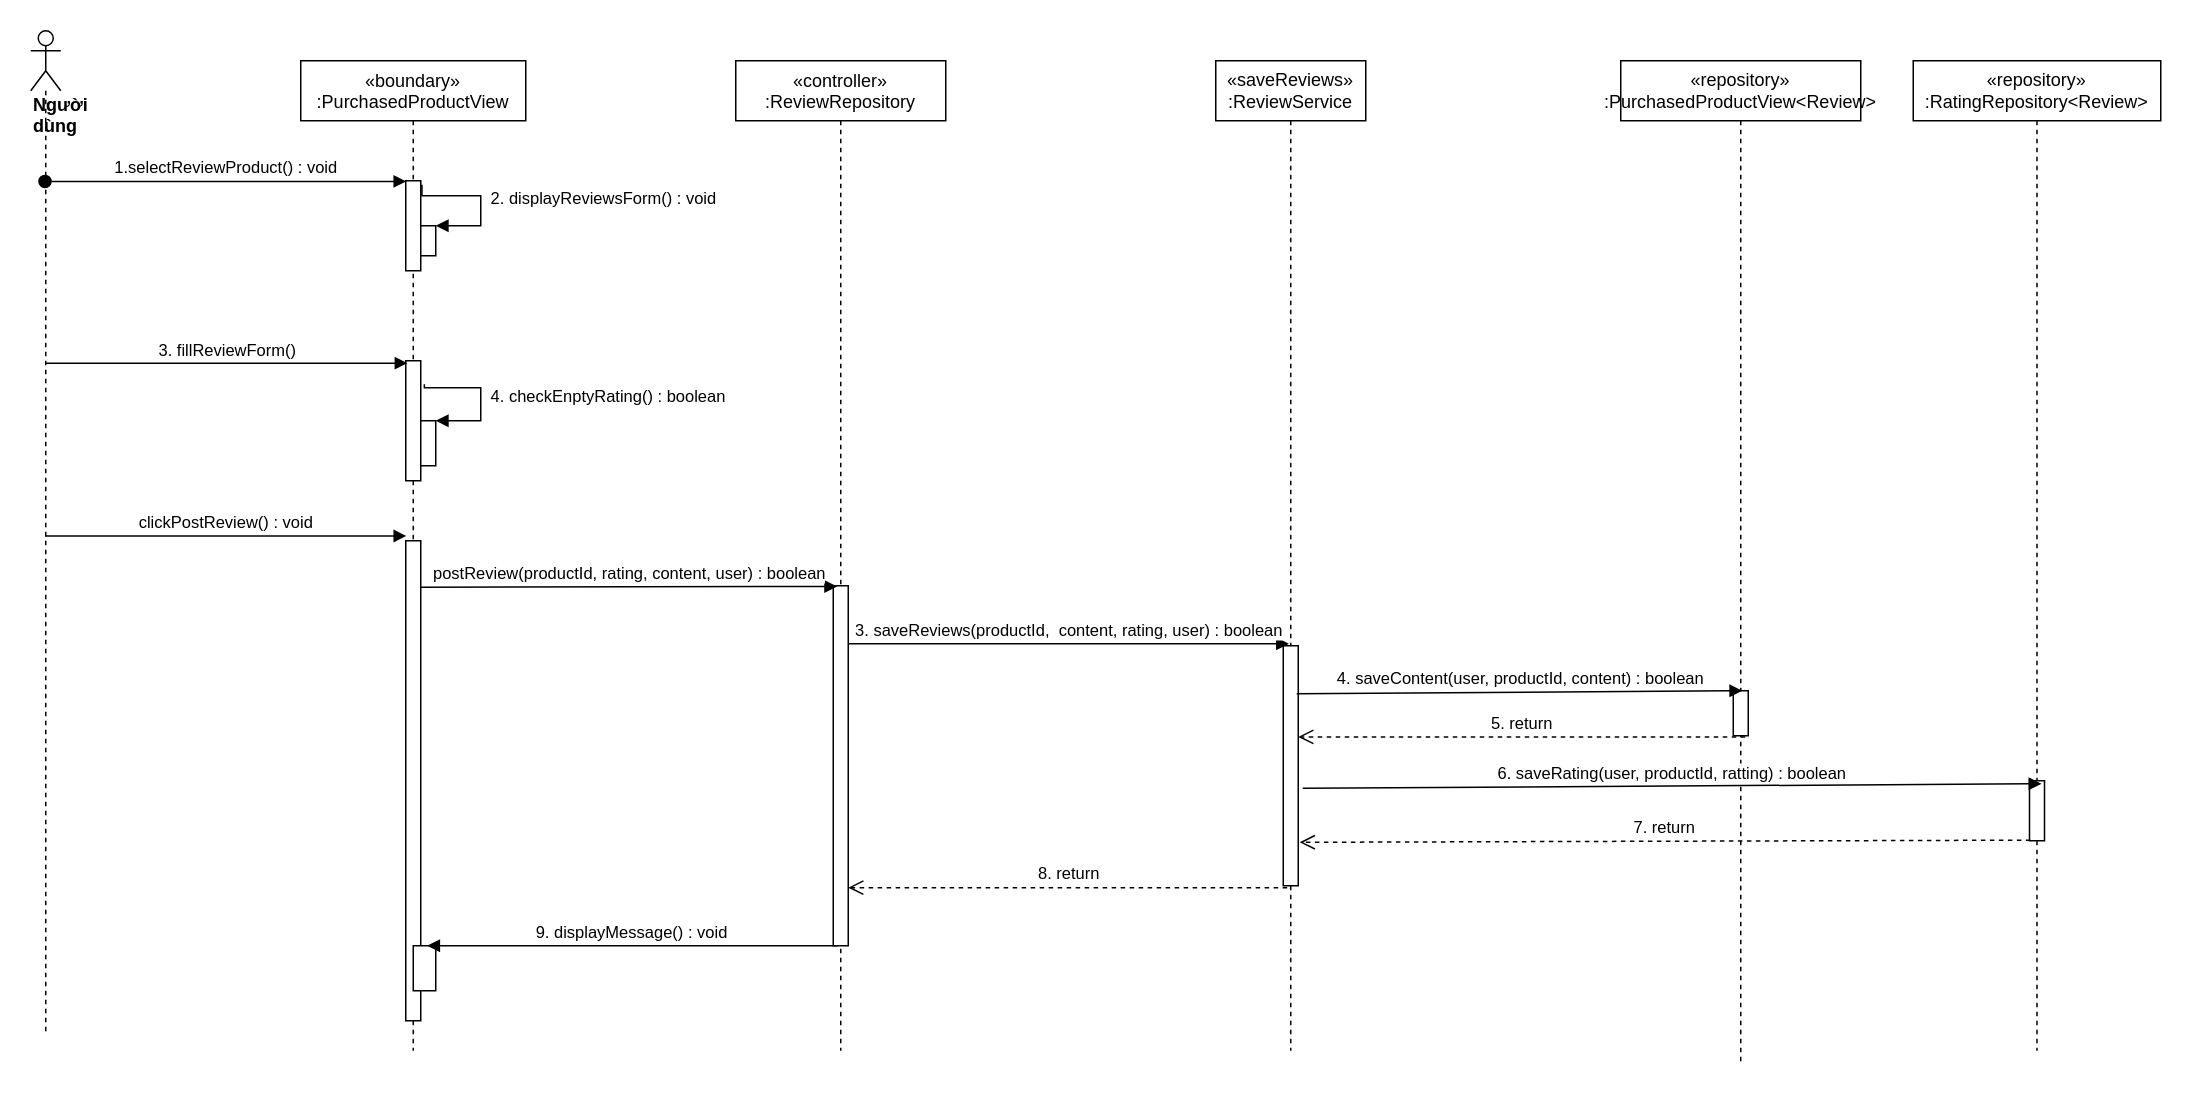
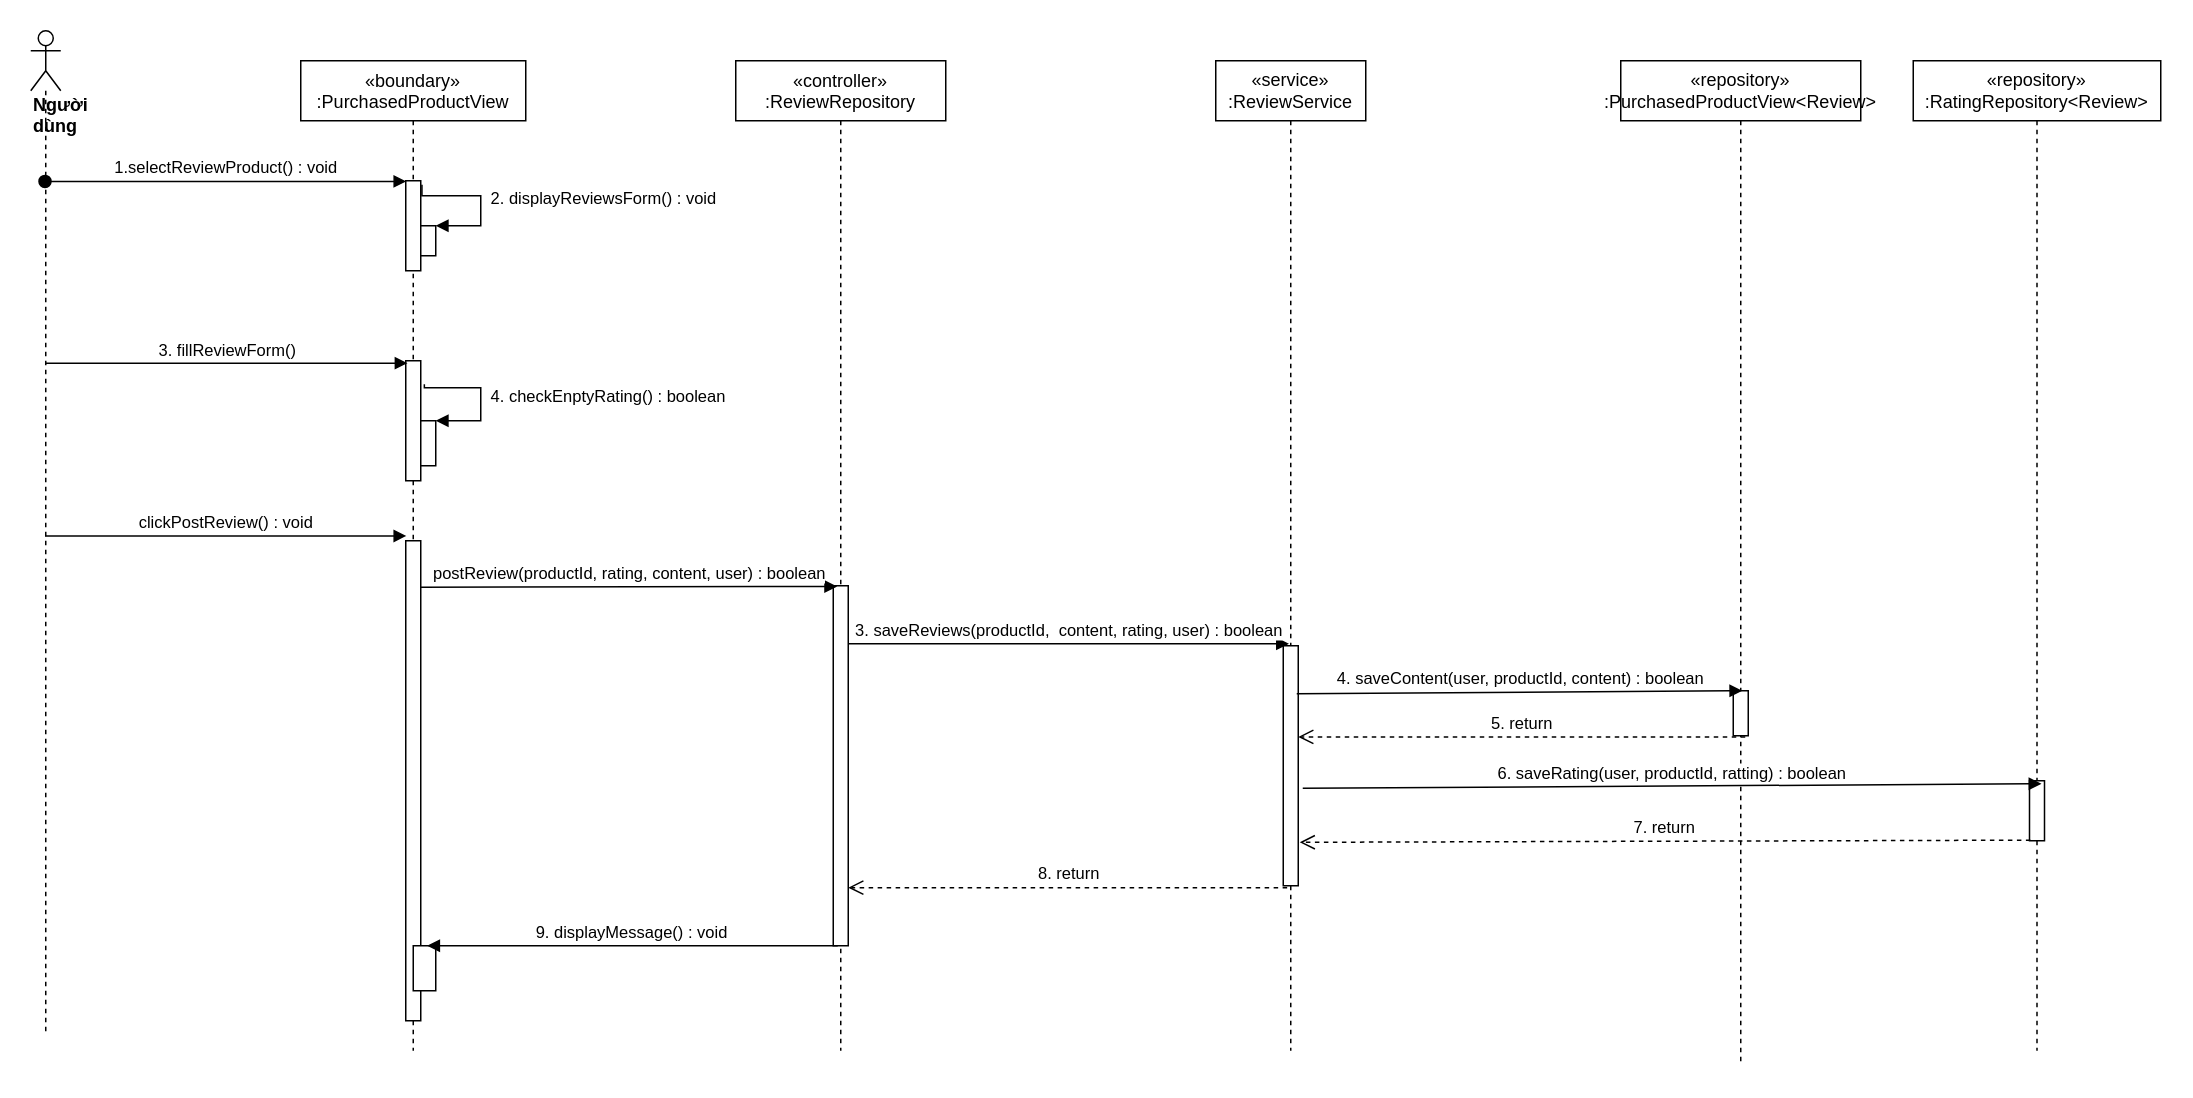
node "«saveReviews» :ReviewService": label "«saveReviews» :ReviewService" -> "«service» :ReviewService"
